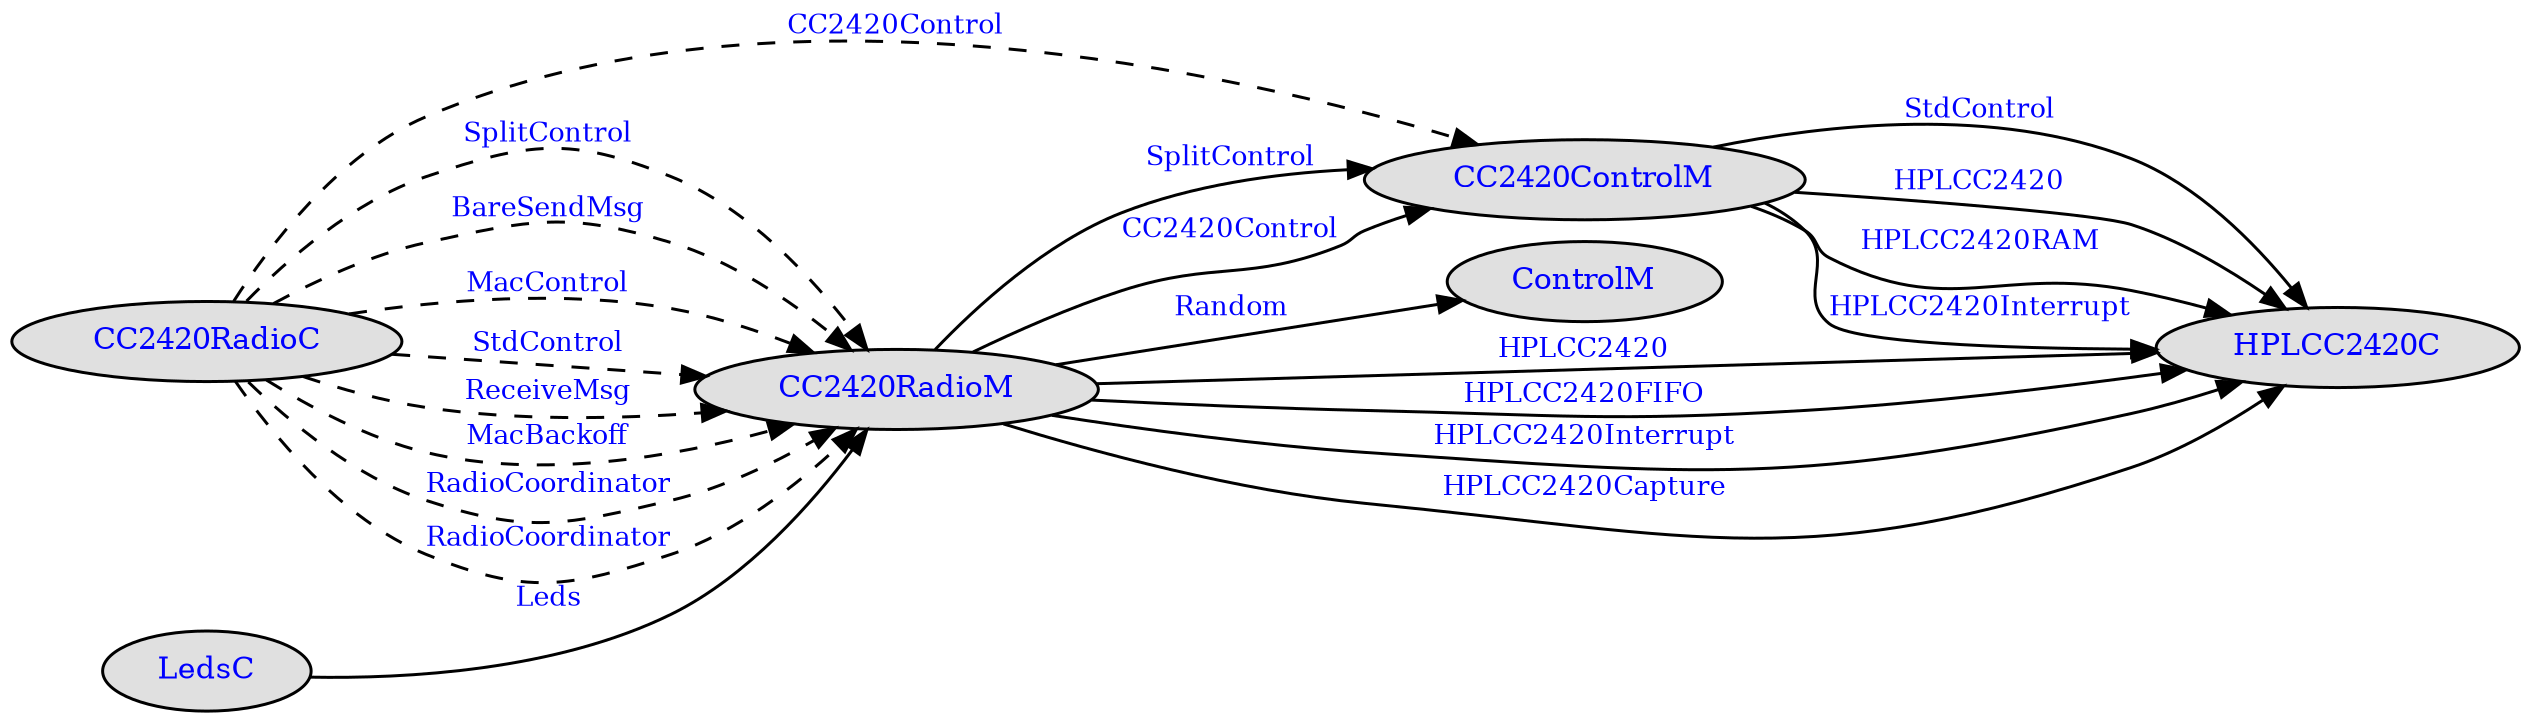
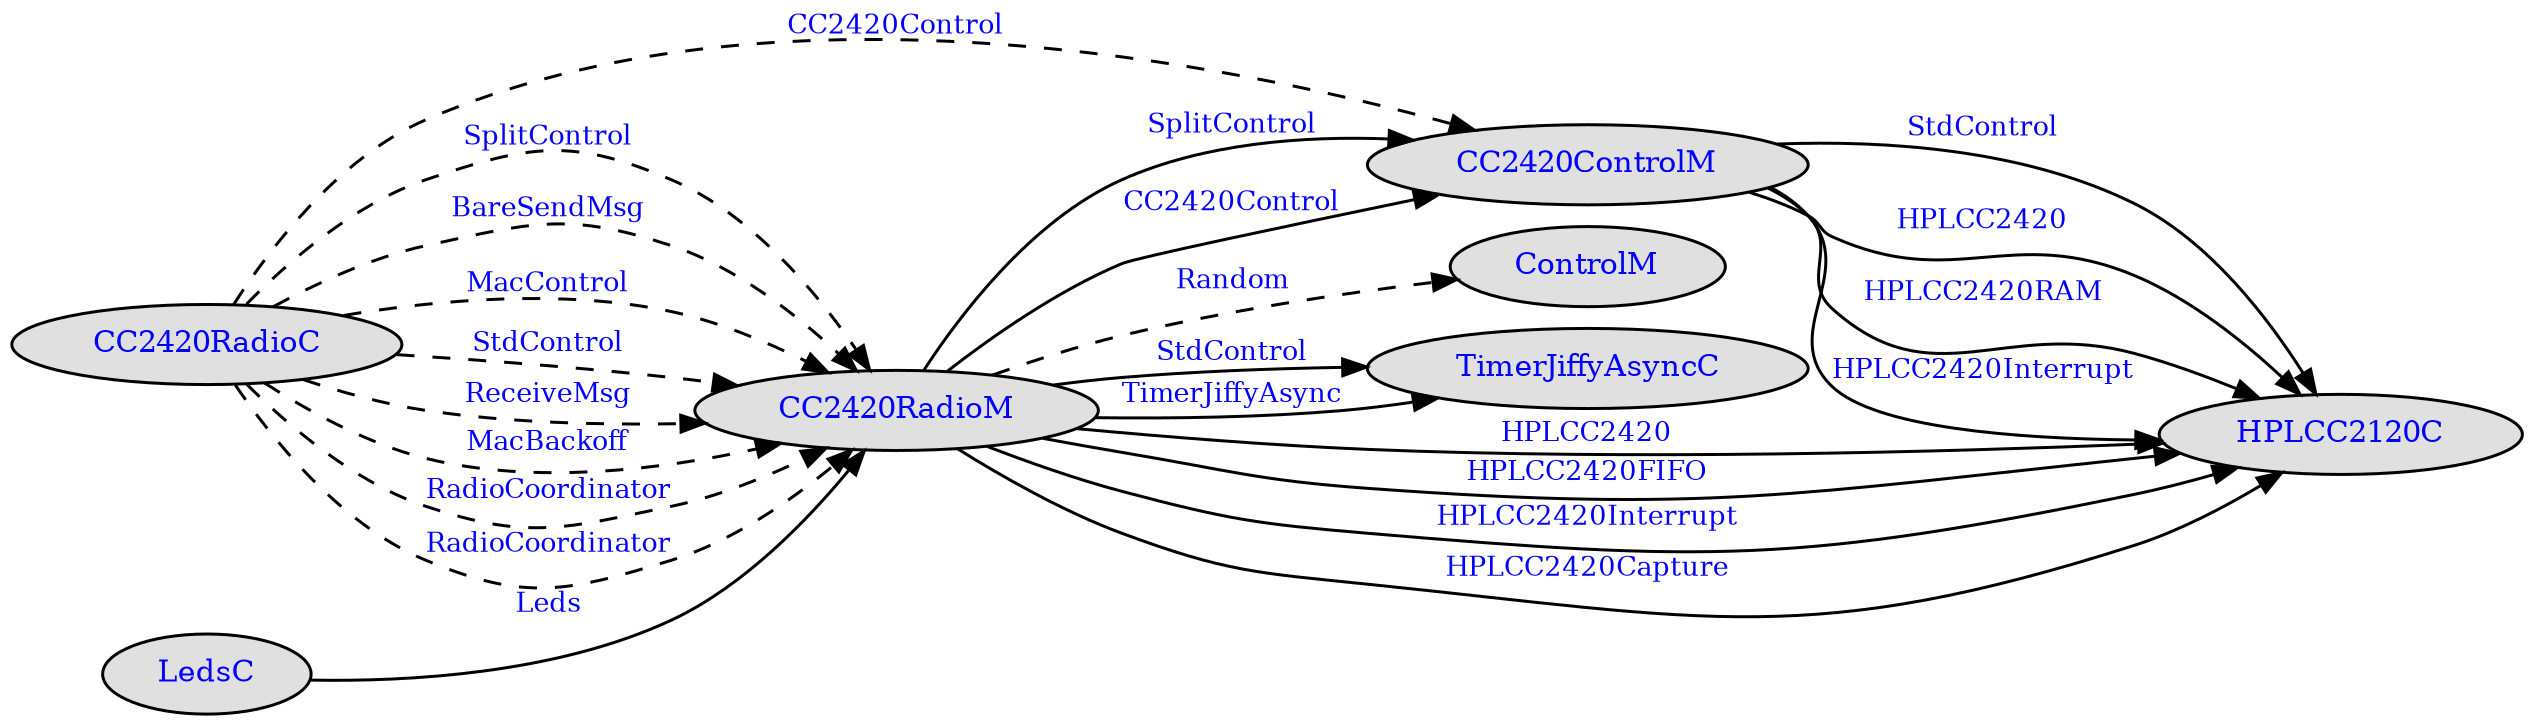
edge "CC2420RadioM" -> "ControlM": style solid -> dashed
node "HPLCC2420C": label "HPLCC2420C" -> "HPLCC2120C"
node "TimerJiffyAsyncC": added
